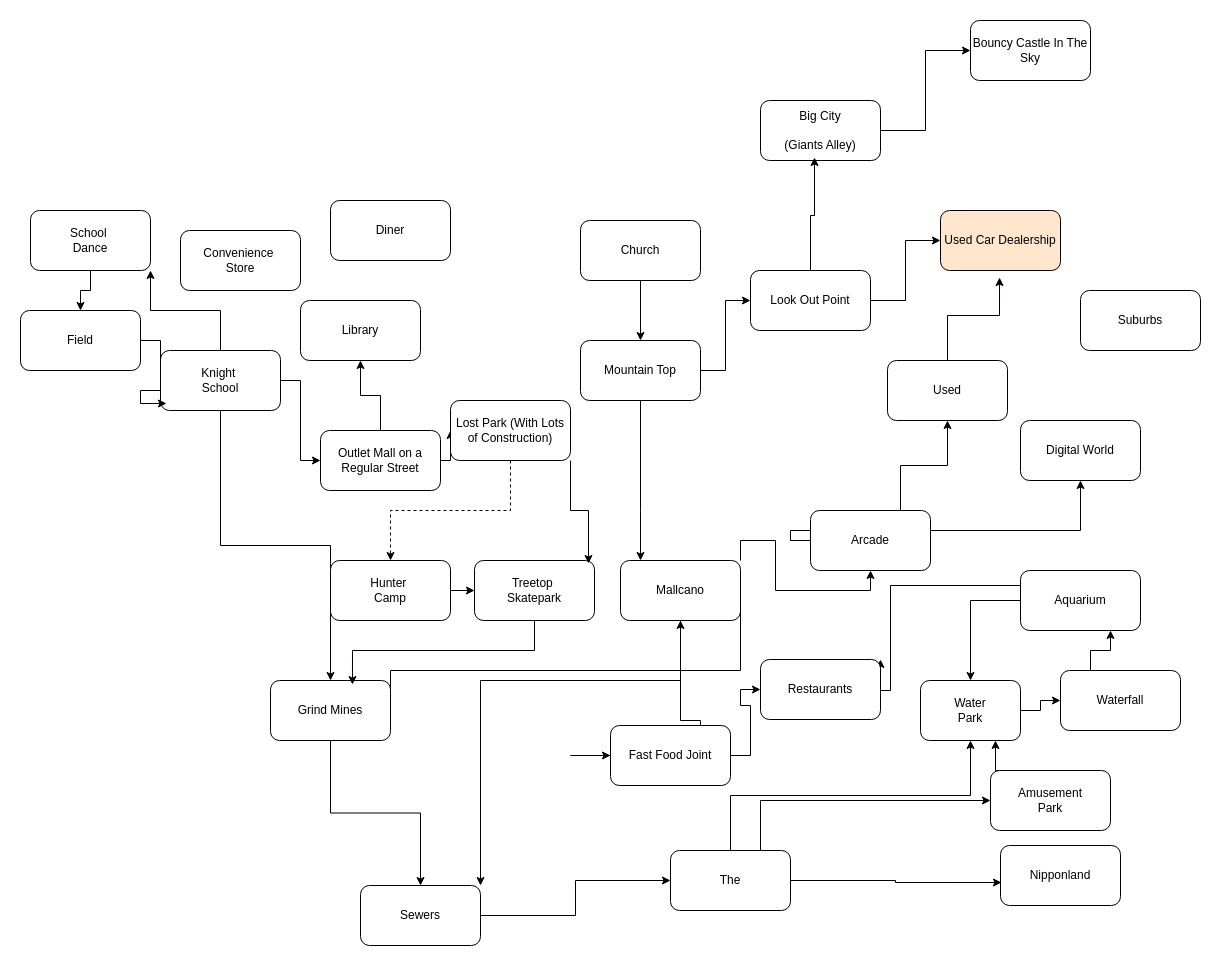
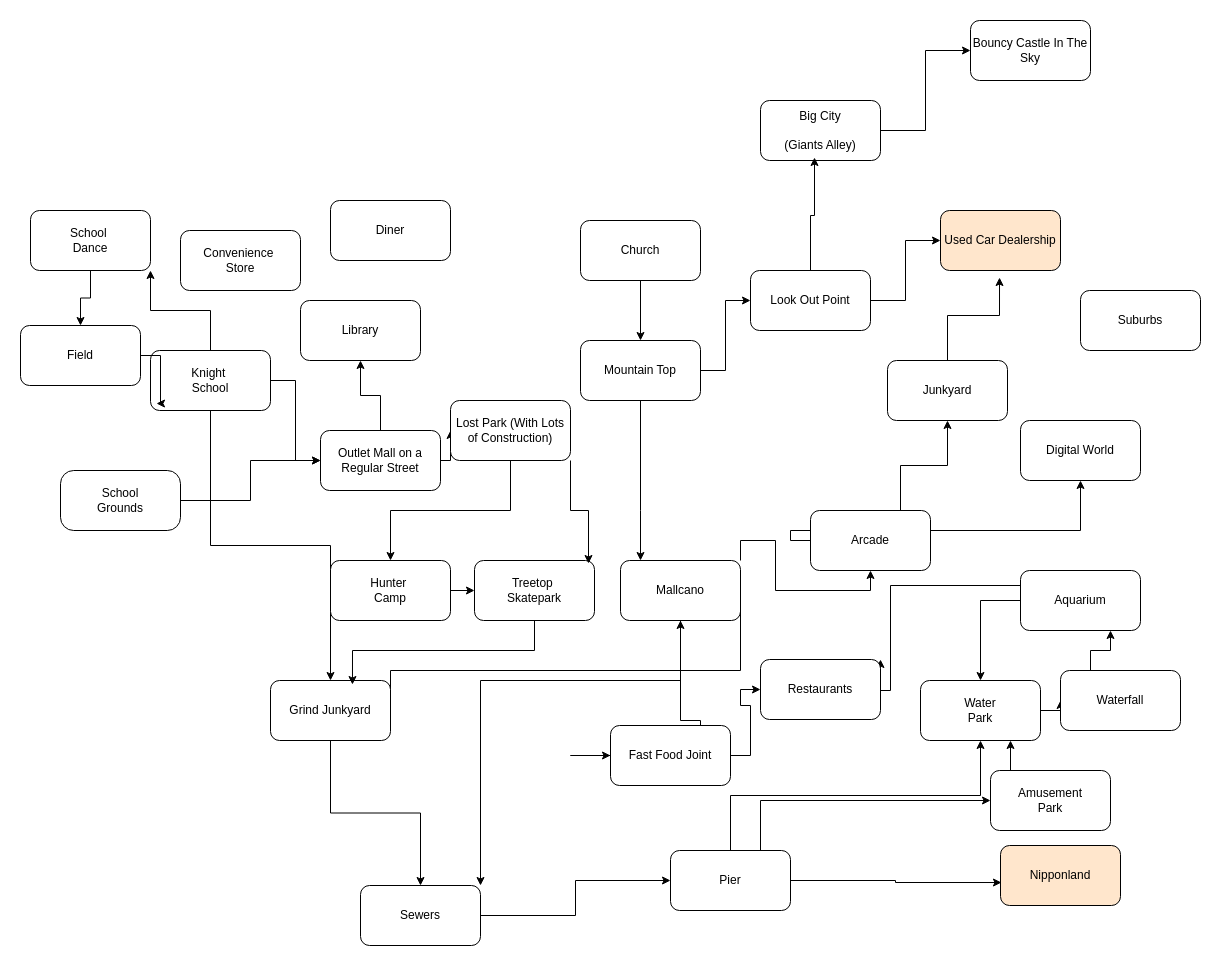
node "Field": moved (81, 341) -> (81, 356)
node "Knight School": moved (221, 381) -> (211, 381)
node "Used": label "Used" -> "Junkyard"
edge "School Grounds" -> "Outlet Mall on a Regular Street": added
node "School Grounds": added
edge "Lost Park (With Lots of Construction)" -> "Hunter Camp": style dashed -> solid
node "Grind Mines": label "Grind Mines" -> "Grind Junkyard"
node "Water Park": size 100x60 -> 120x60
node "Nipponland": fillcolor #ffffff -> #ffe6cc
node "The": label "The" -> "Pier"
